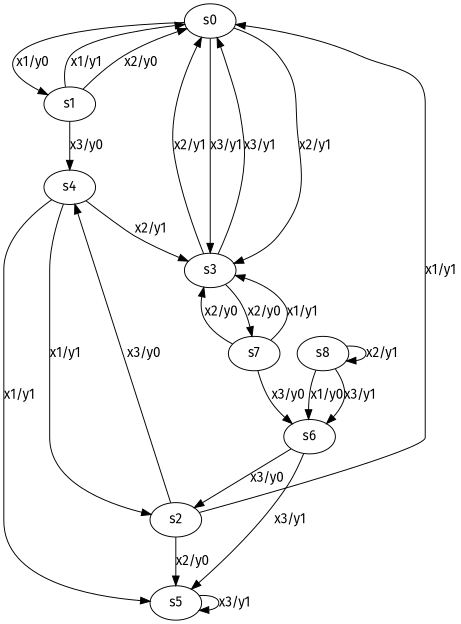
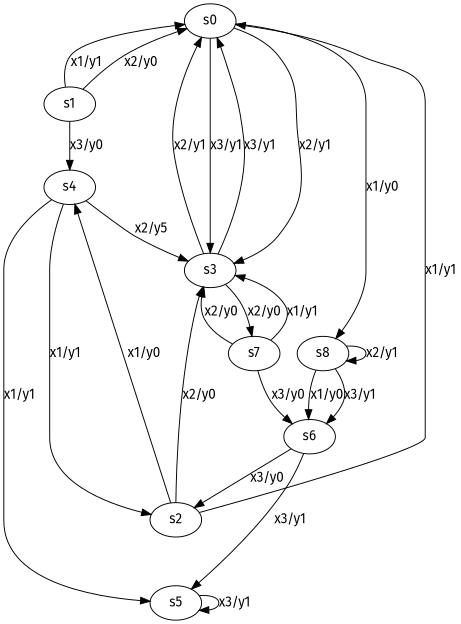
edge "s0" -> "s1": now "s0" -> "s8"
edge "s4" -> "s3": label "x2/y1" -> "x2/y5"
edge "s2" -> "s4": label "x3/y0" -> "x1/y0"
edge "s2" -> "s5": now "s2" -> "s3"
